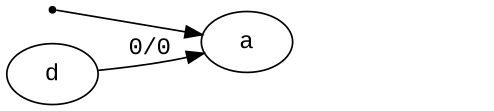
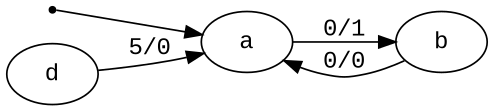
node "b": added
edge "d" -> "a": label "0/0" -> "5/0"
